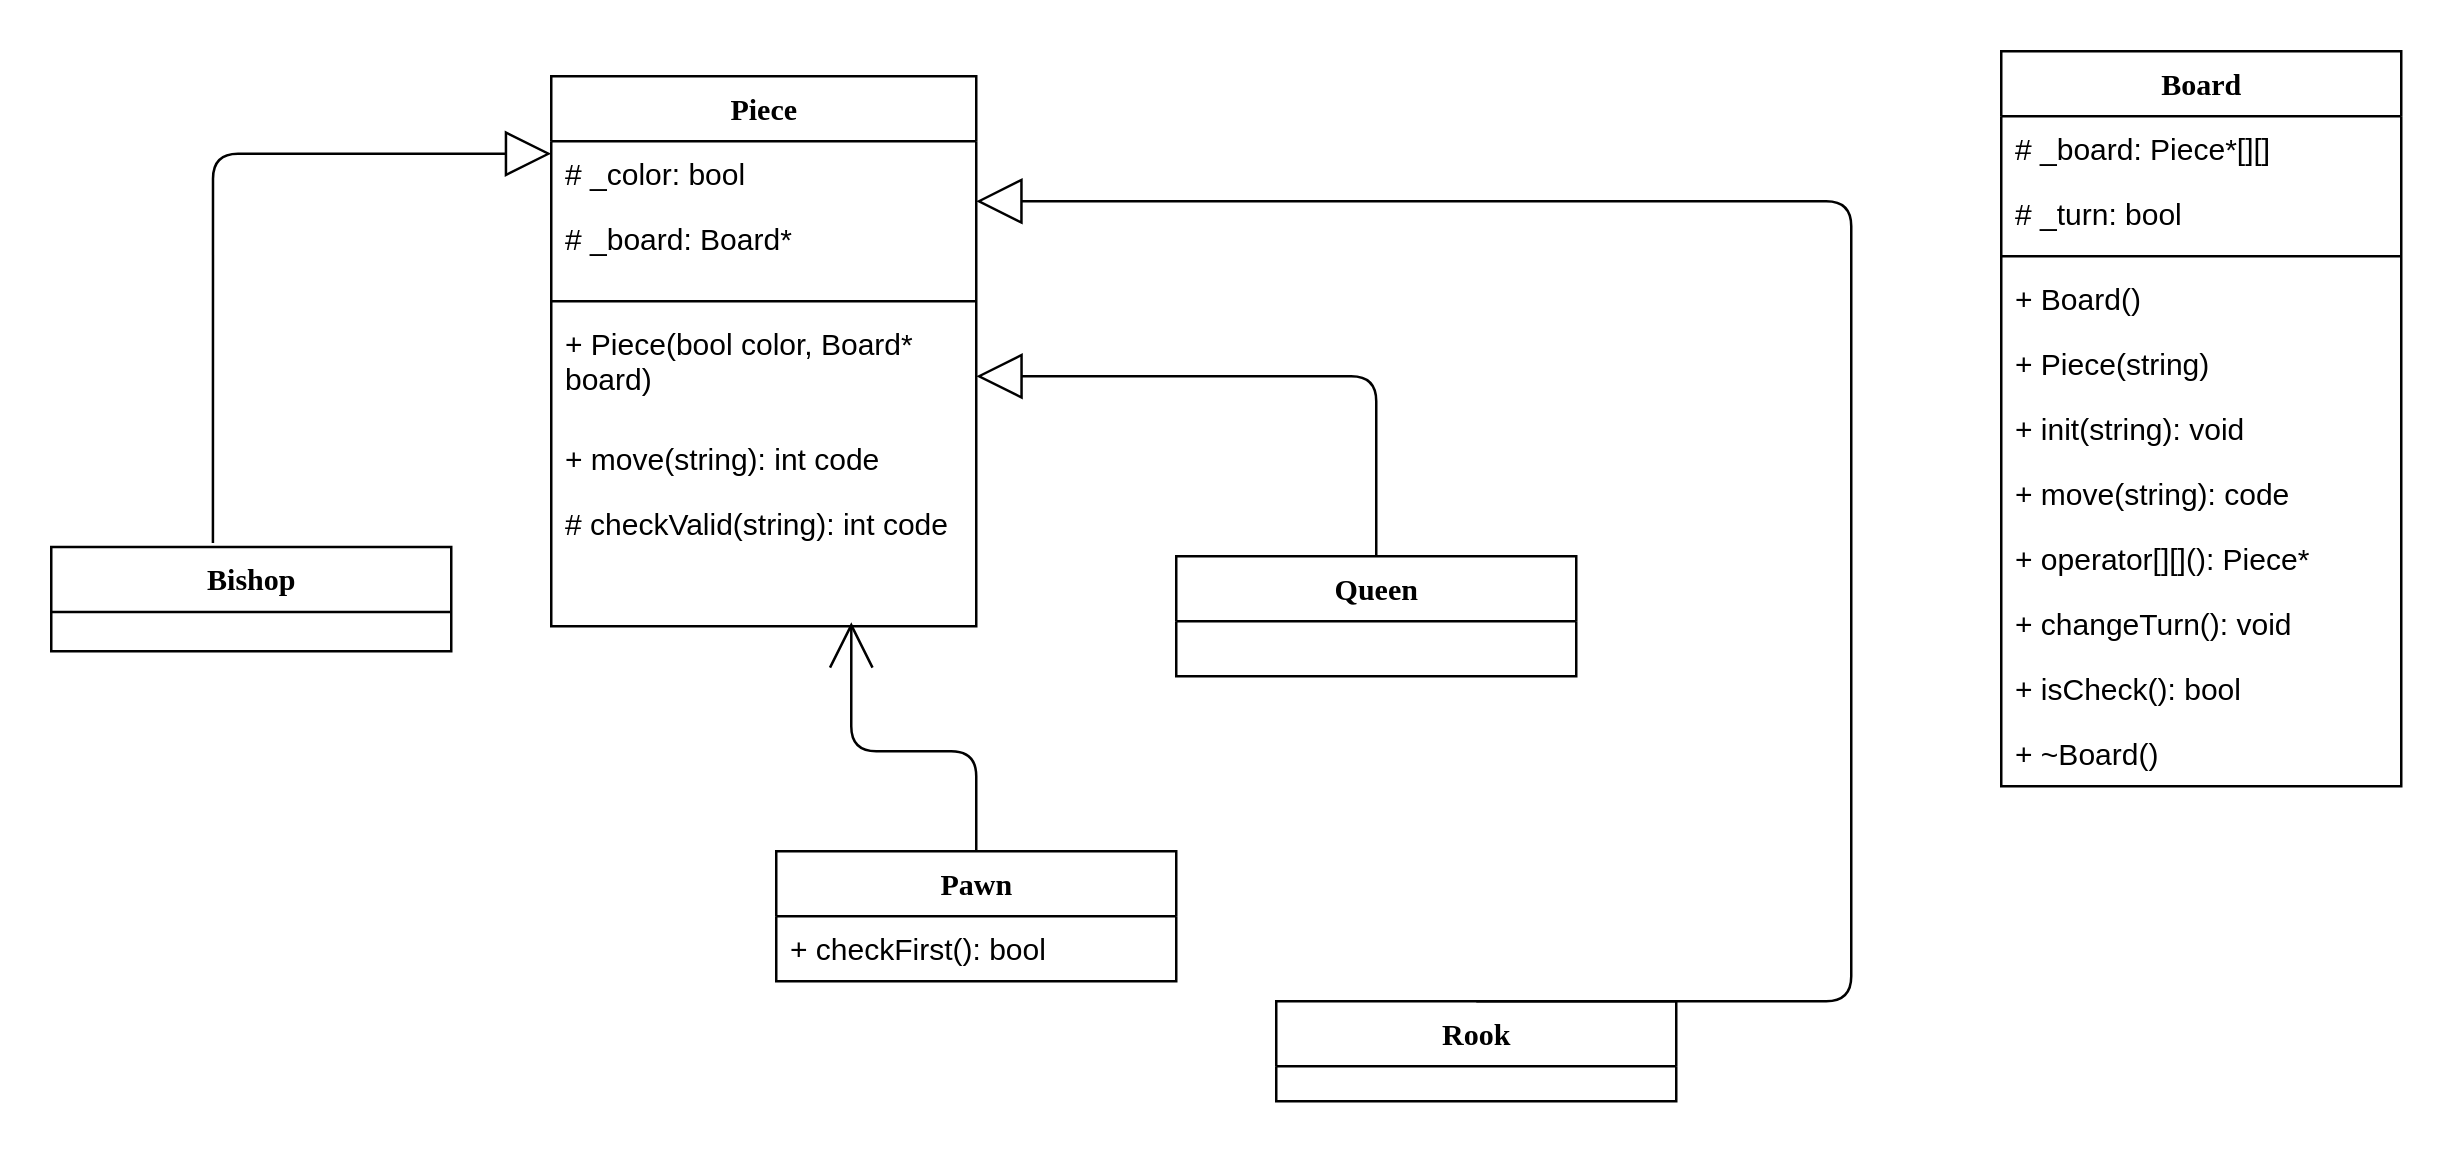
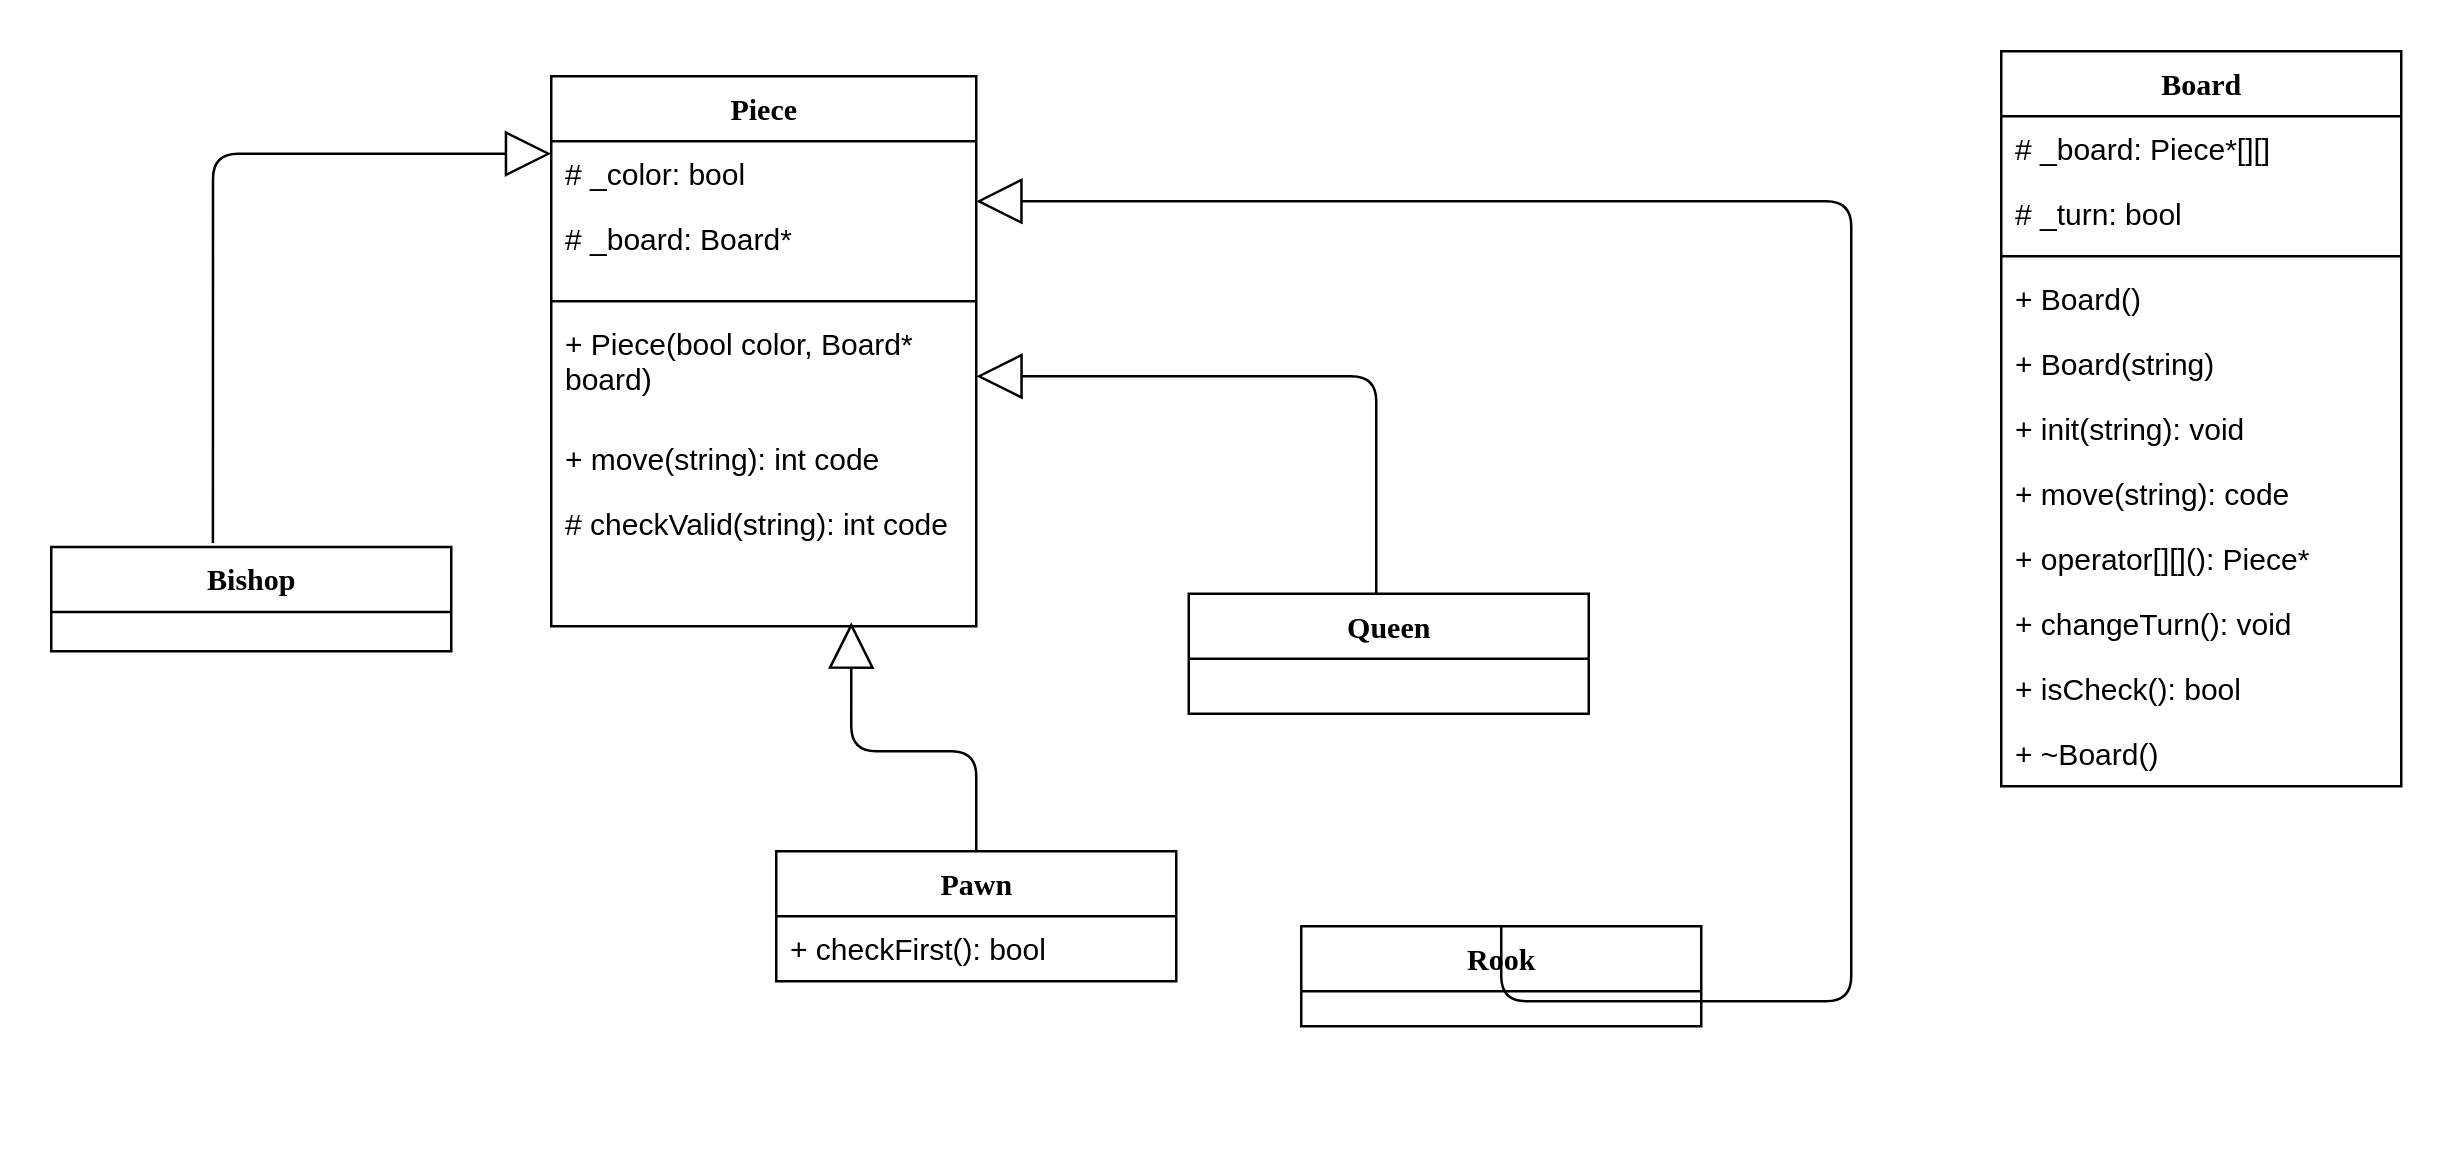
node "+ Piece(string)": label "+ Piece(string)" -> "+ Board(string)"
node "Queen": moved (1376, 616) -> (1389, 654)
edge "Pawn" -> "# checkValid(string): int code": arrowhead open -> block
node "Rook": moved (1476, 1051) -> (1501, 976)
